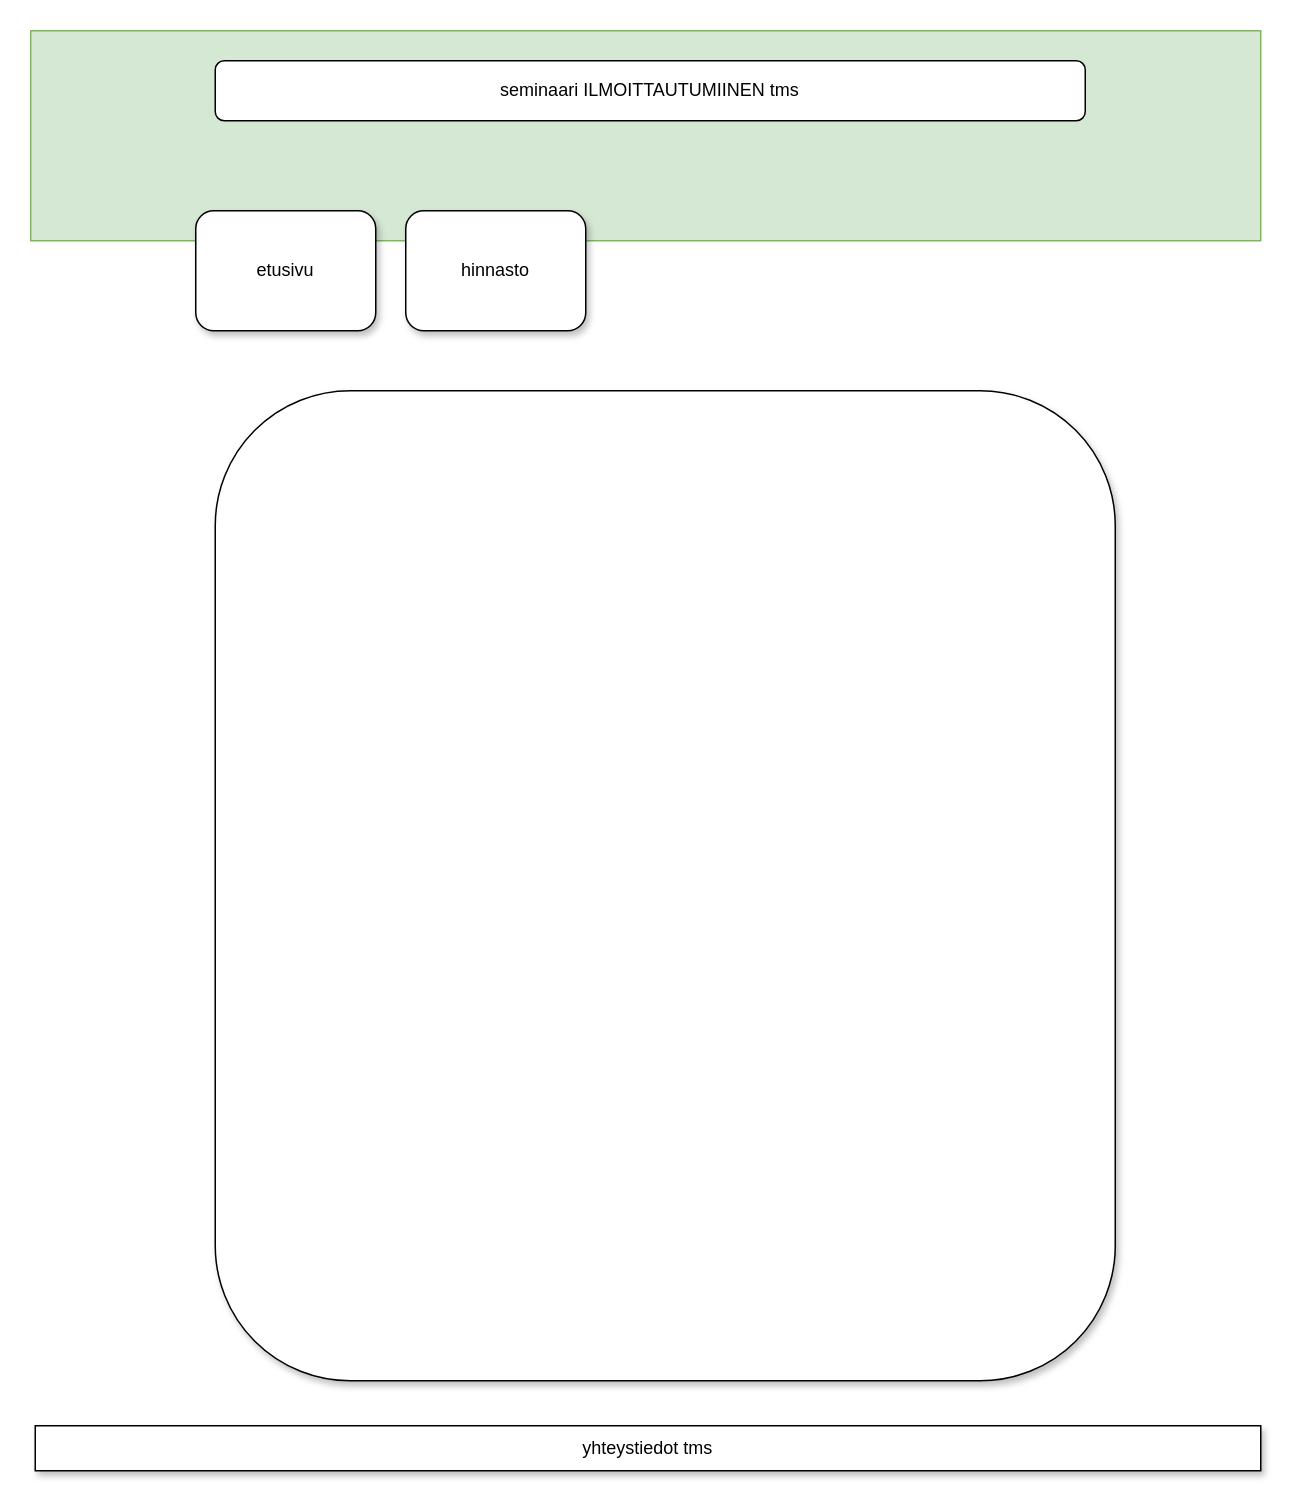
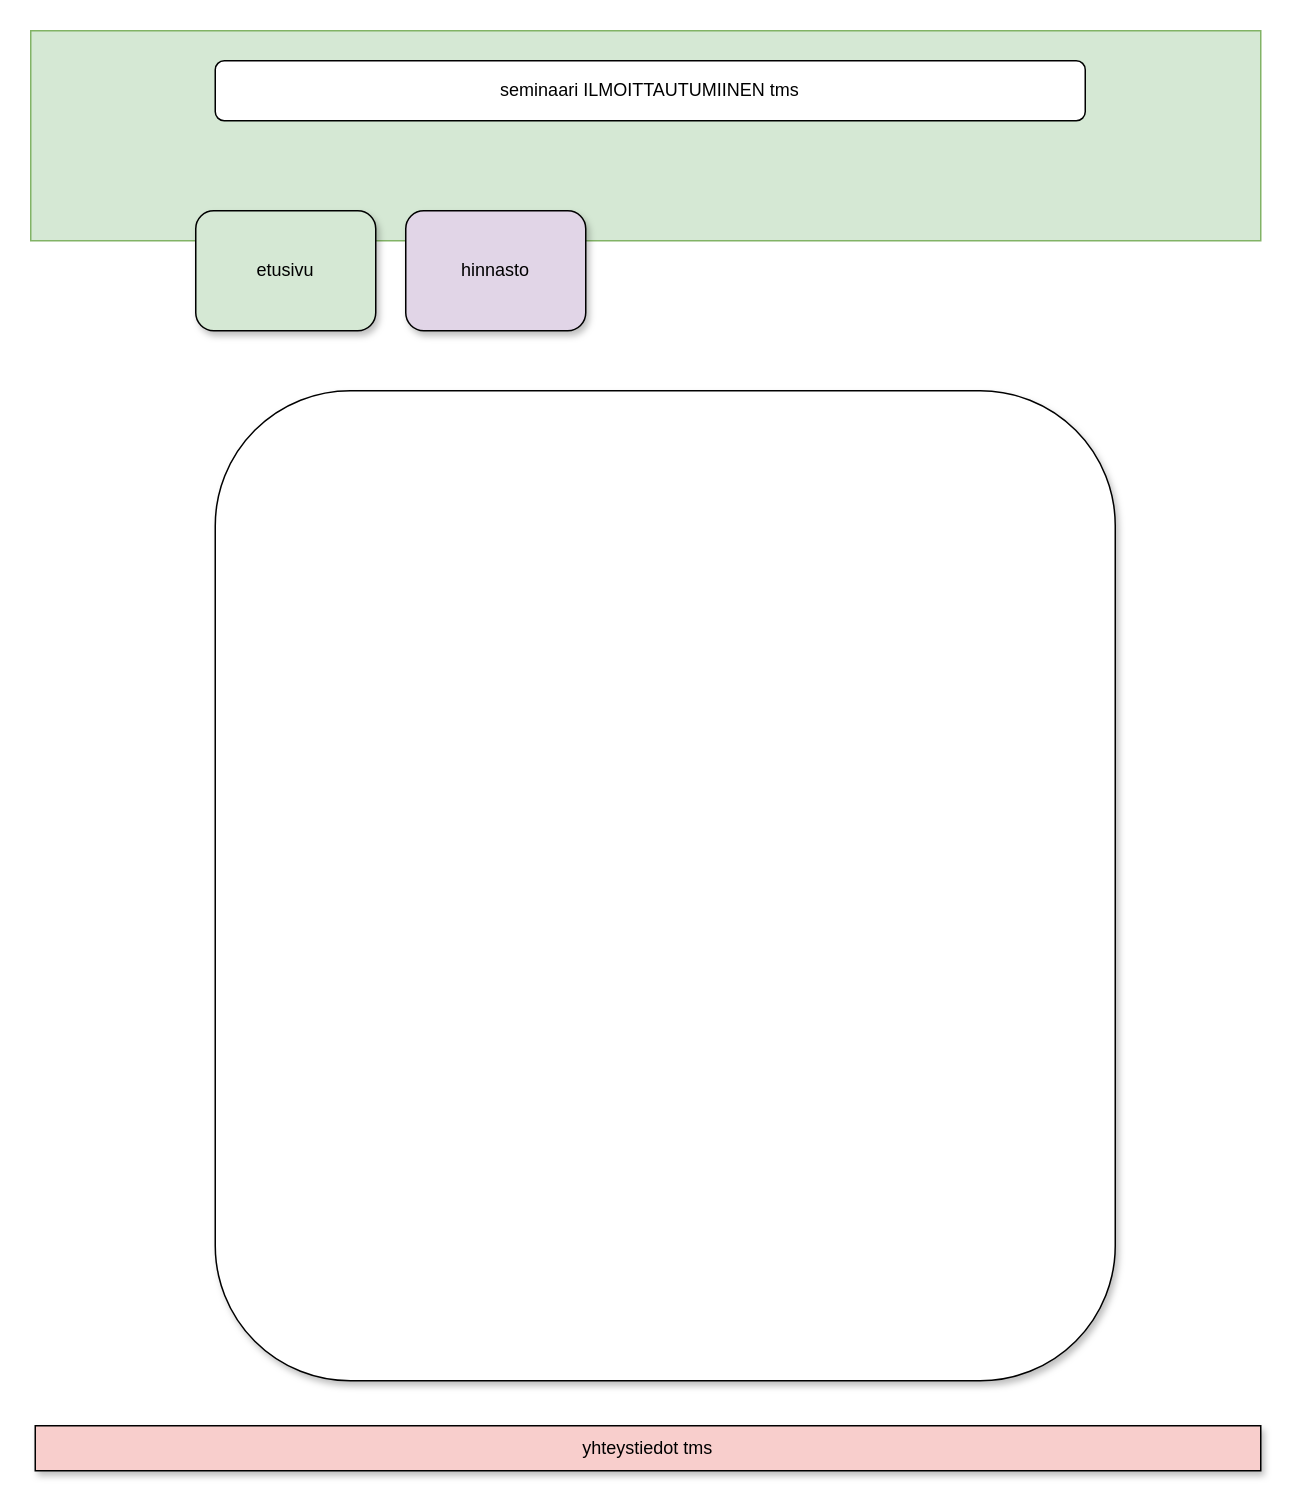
node "etusivu": fillcolor #ffffff -> #d5e8d4
node "hinnasto": fillcolor #ffffff -> #e1d5e7
node "yhteystiedot tms": fillcolor #ffffff -> #f8cecc
